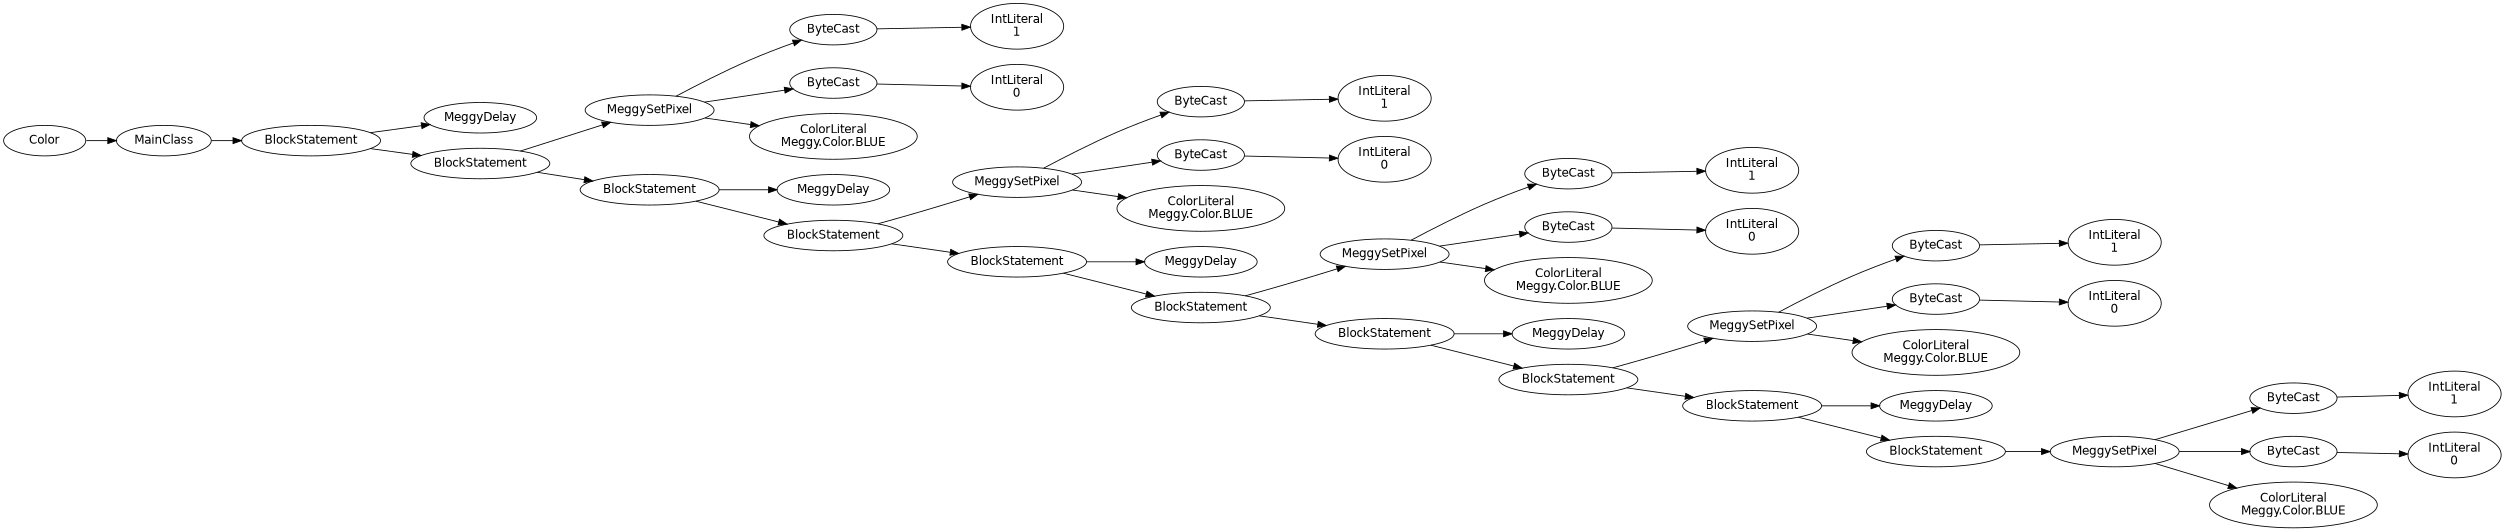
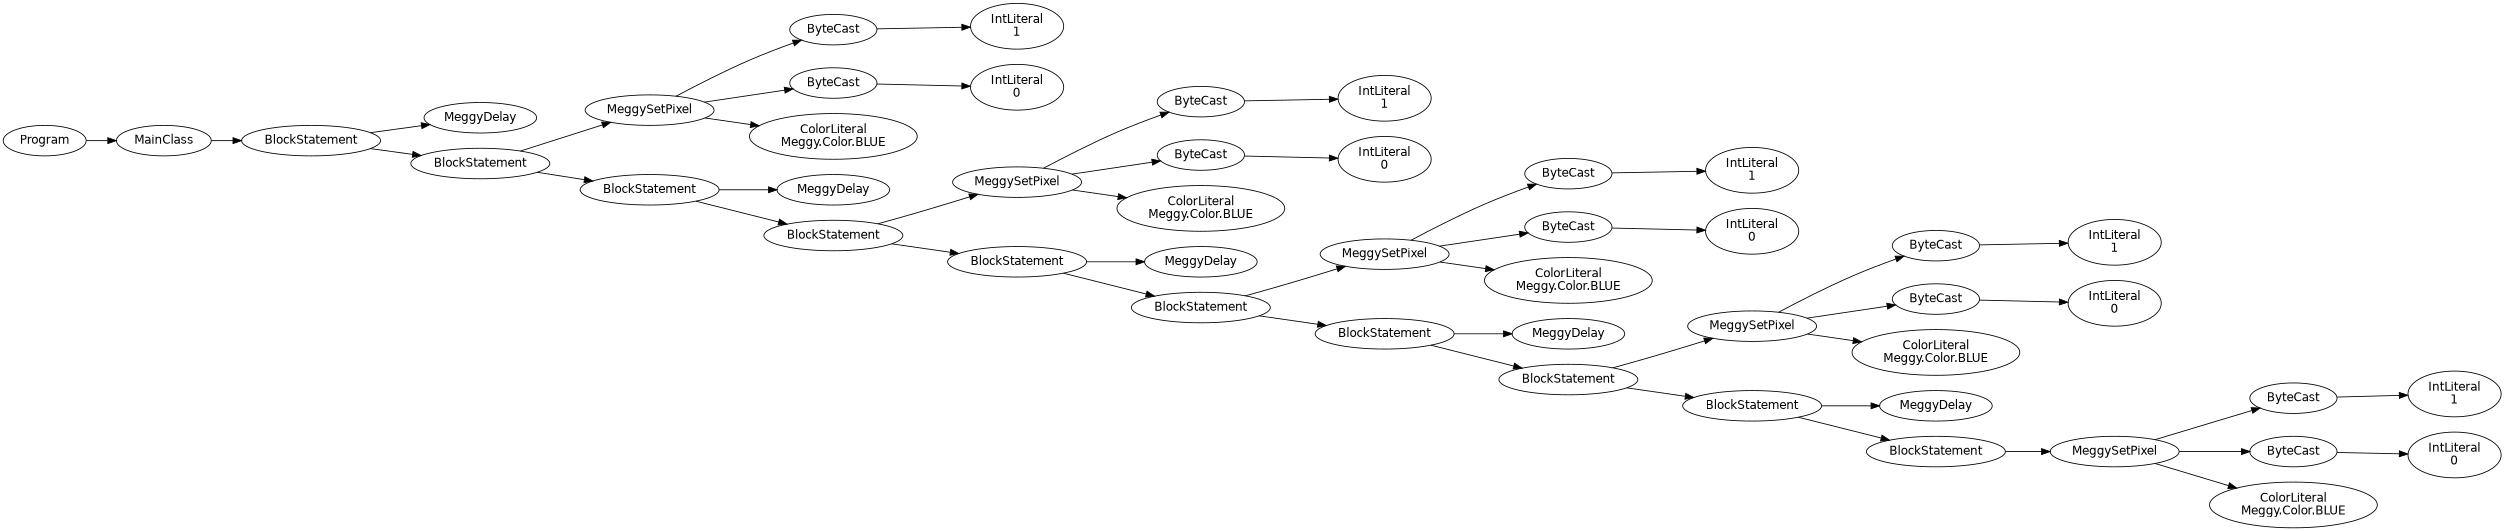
node "Color": label "Color" -> "Program"
